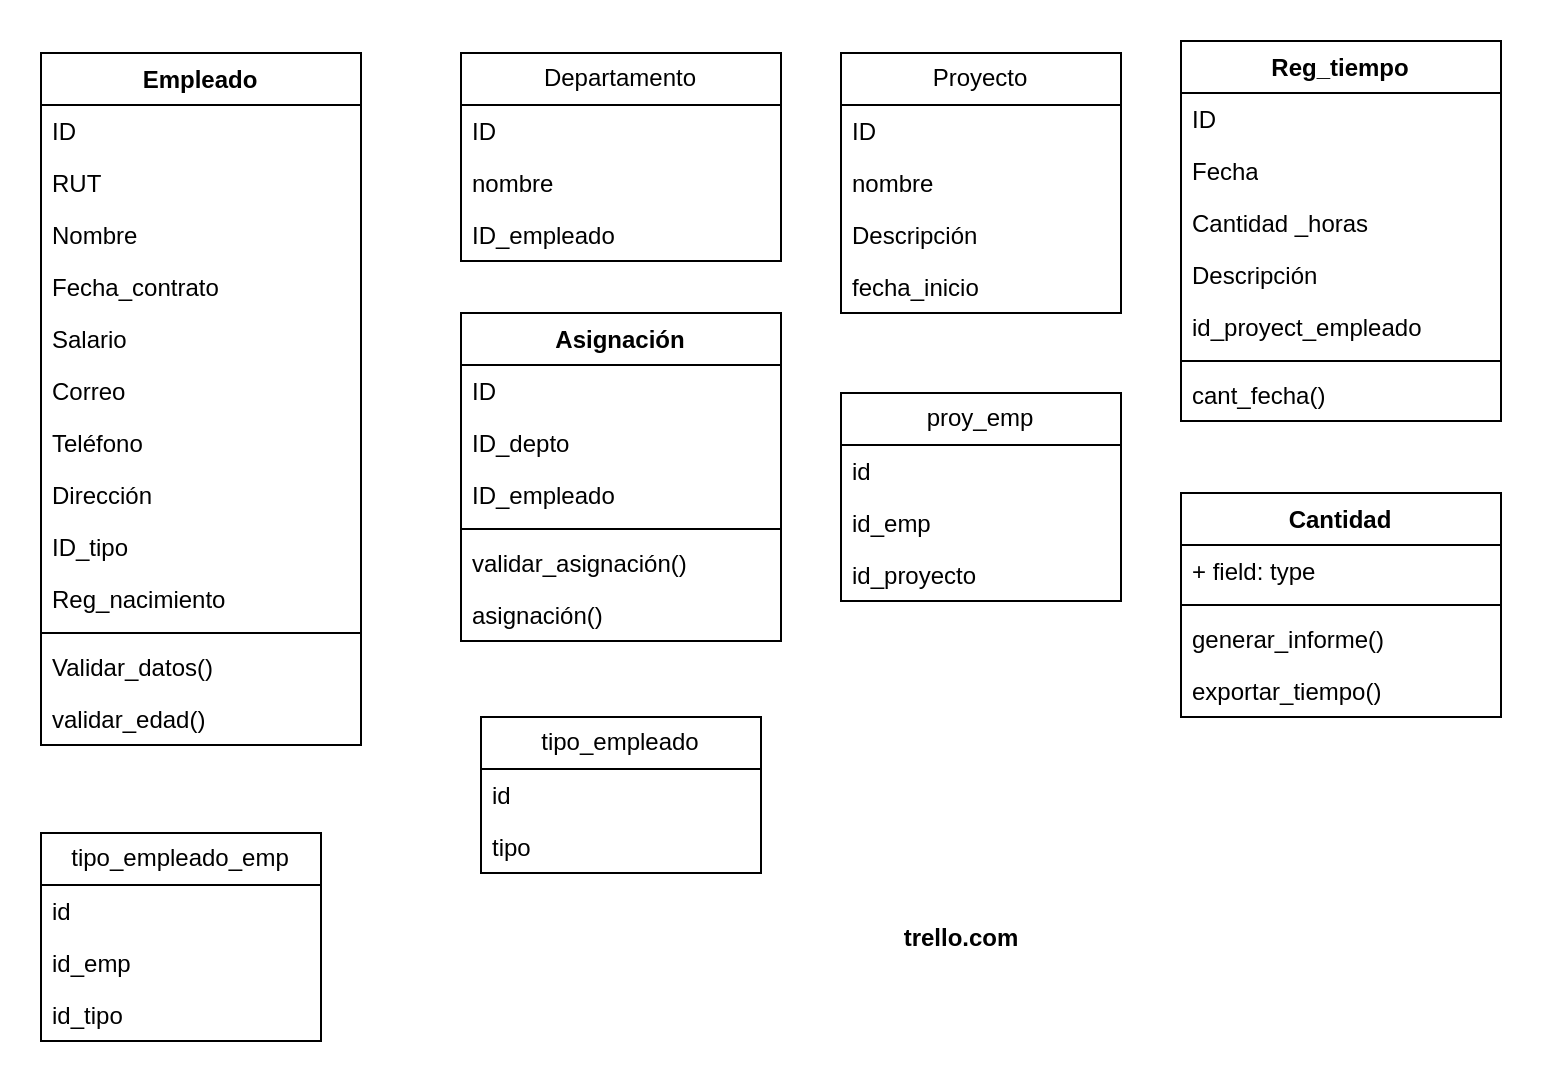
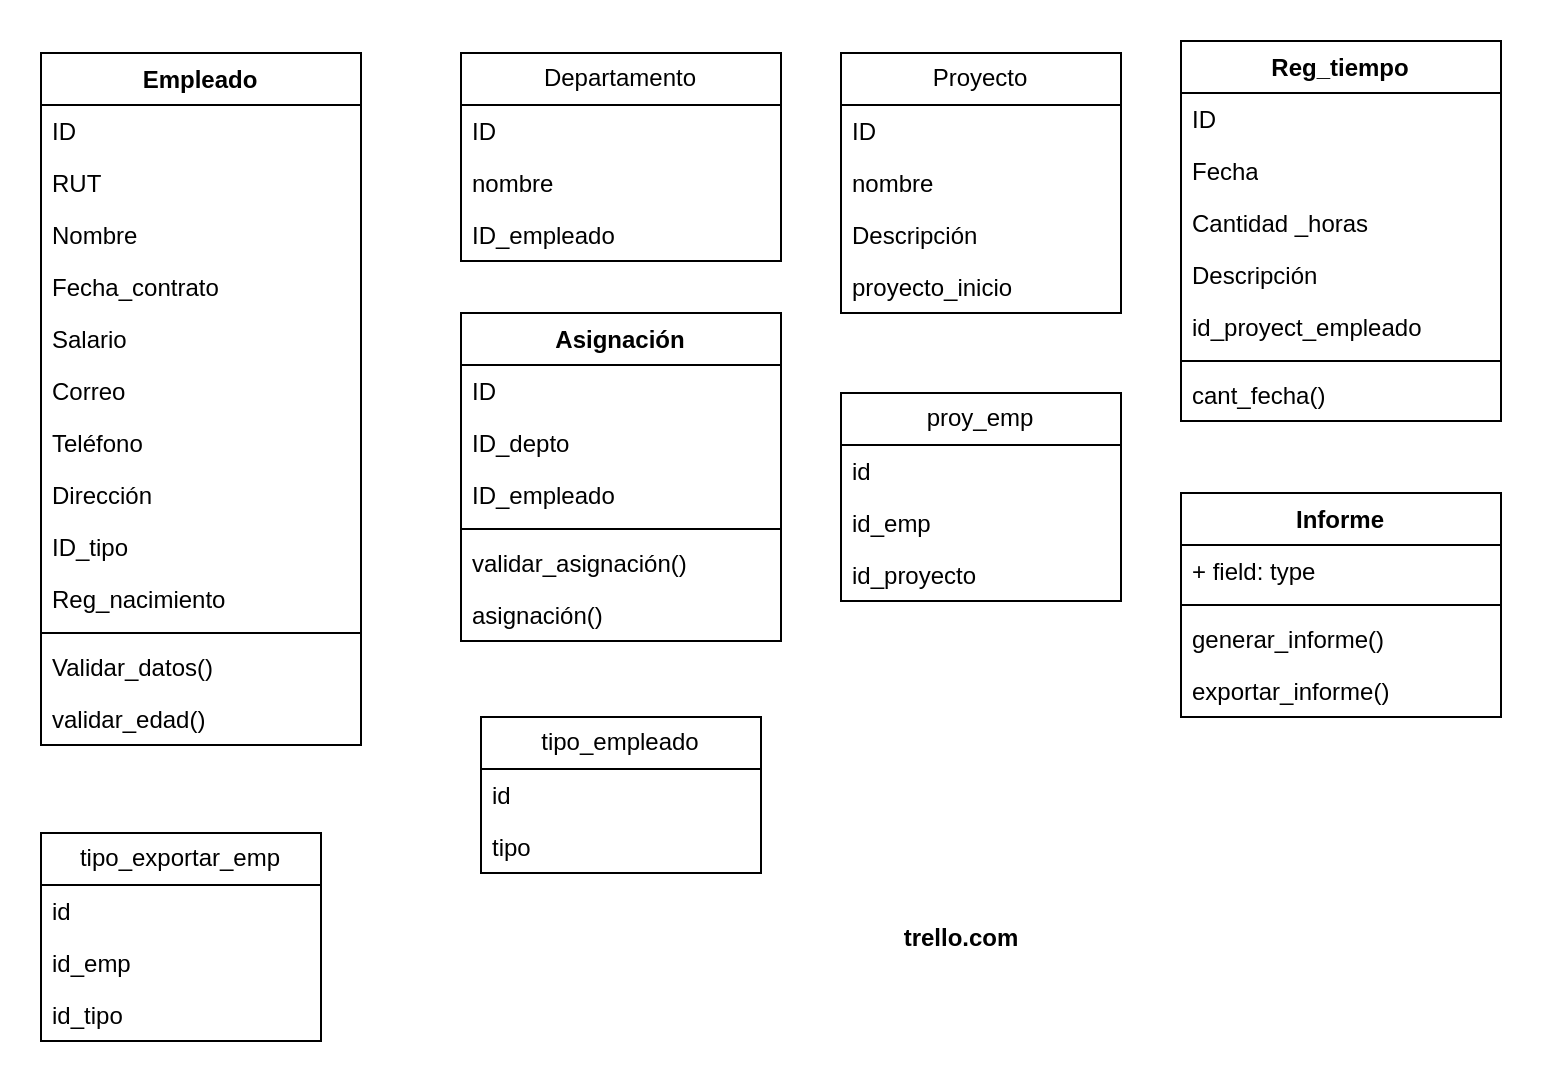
node "fecha_inicio": label "fecha_inicio" -> "proyecto_inicio"
node "Cantidad": label "Cantidad" -> "Informe"
node "exportar_tiempo()": label "exportar_tiempo()" -> "exportar_informe()"
node "tipo_empleado_emp": label "tipo_empleado_emp" -> "tipo_exportar_emp"
